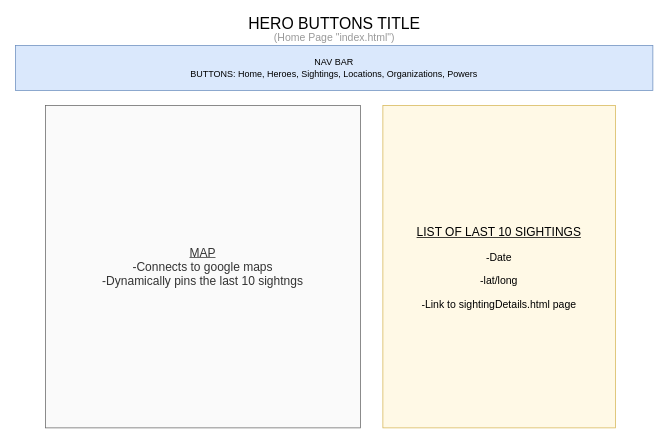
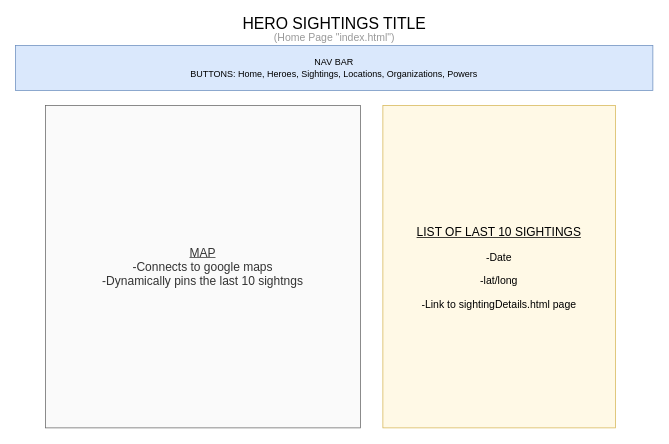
node "HERO BUTTONS TITLE": label "HERO BUTTONS TITLE" -> "HERO SIGHTINGS TITLE"
